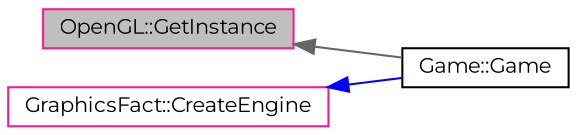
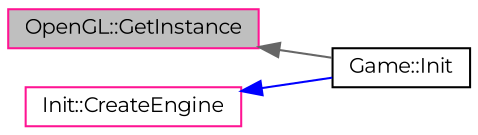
node "Game::Game": label "Game::Game" -> "Game::Init"
node "GraphicsFact::CreateEngine": label "GraphicsFact::CreateEngine" -> "Init::CreateEngine"
